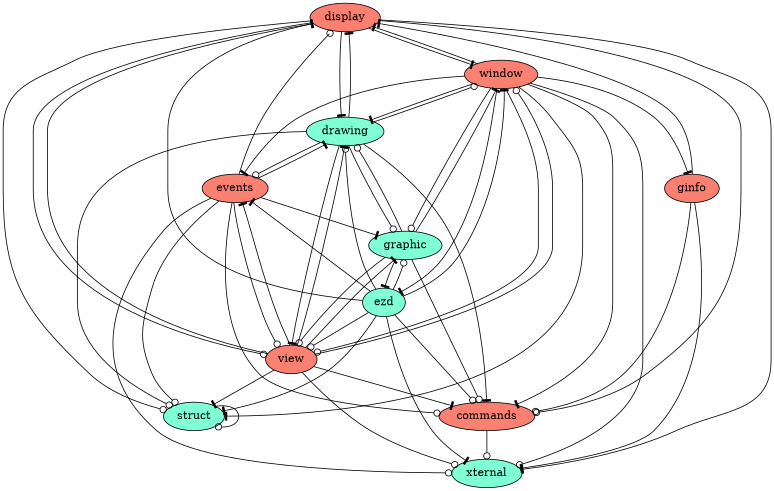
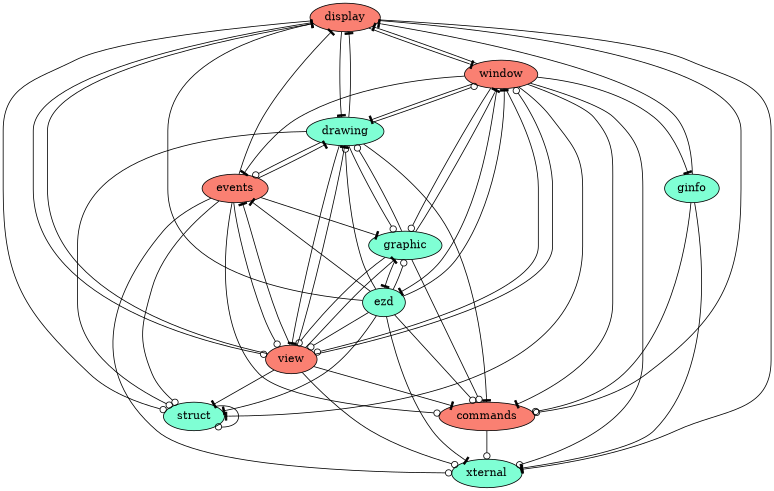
edge "events" -> "display": arrowhead odot -> tee
node "ginfo": fillcolor salmon -> aquamarine
